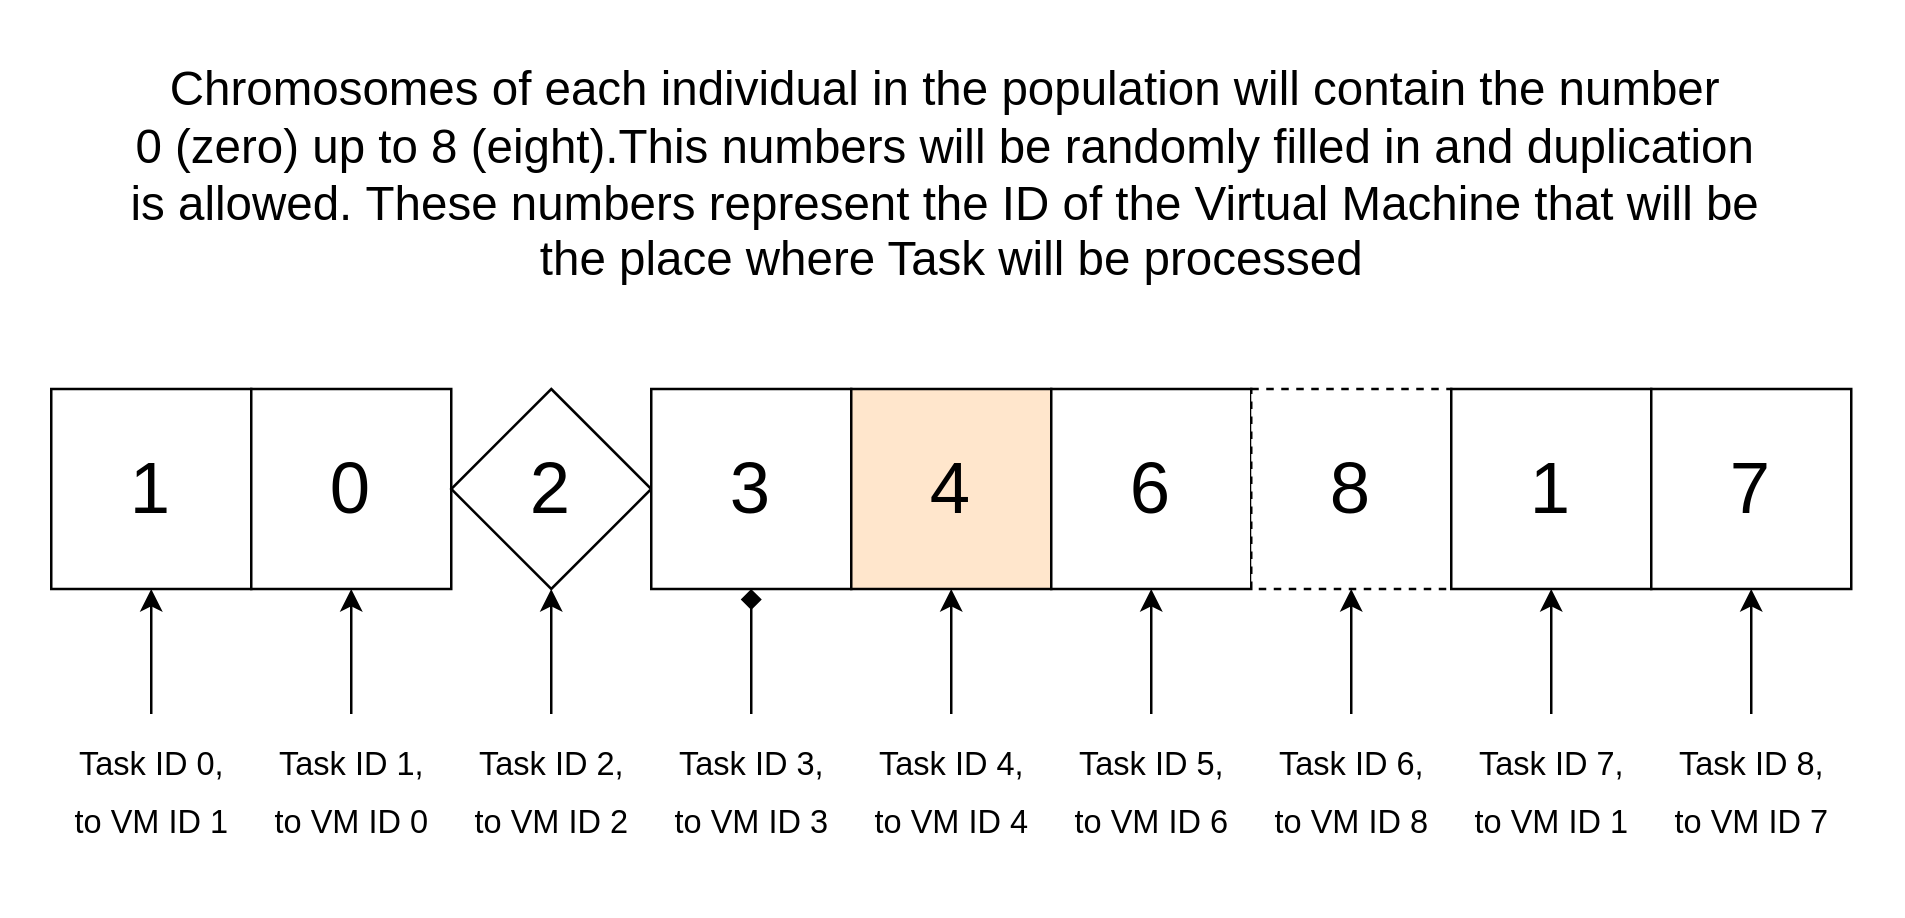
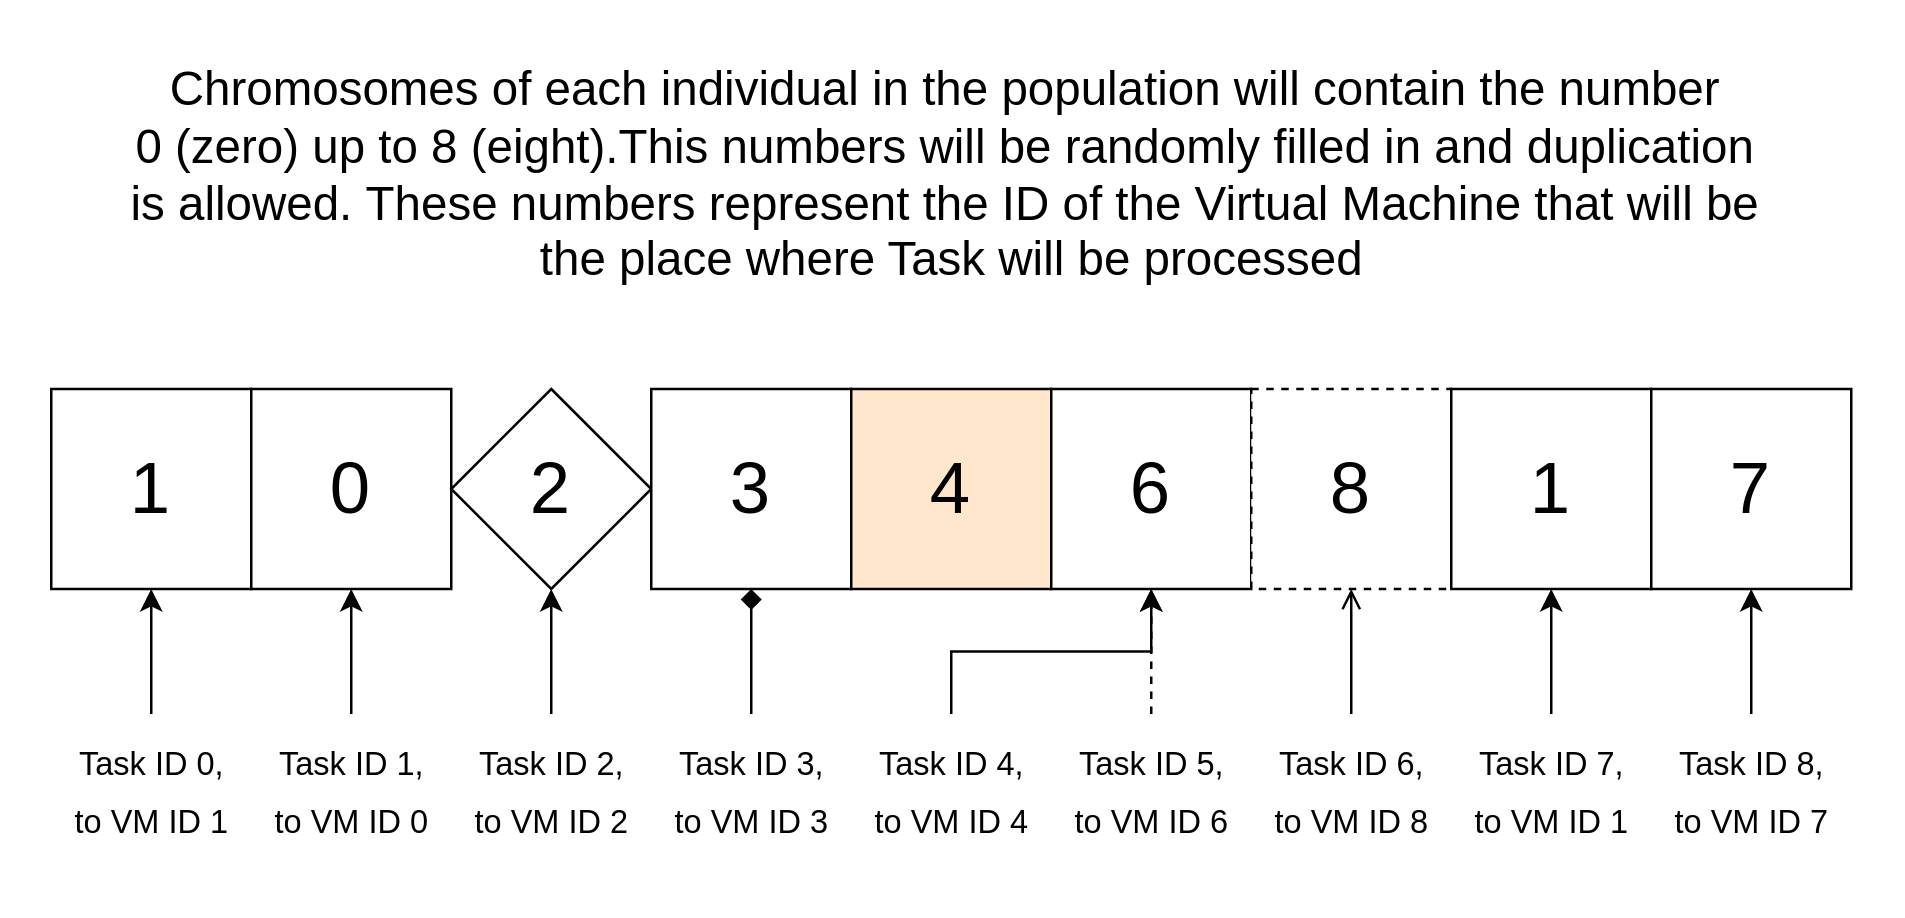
edge "Task ID 6, to VM ID 8" -> "8": arrowhead classic -> open
edge "Task ID 4, to VM ID 4" -> "4": now "Task ID 4, to VM ID 4" -> "6"
edge "Task ID 5, to VM ID 6" -> "6": style solid -> dashed
